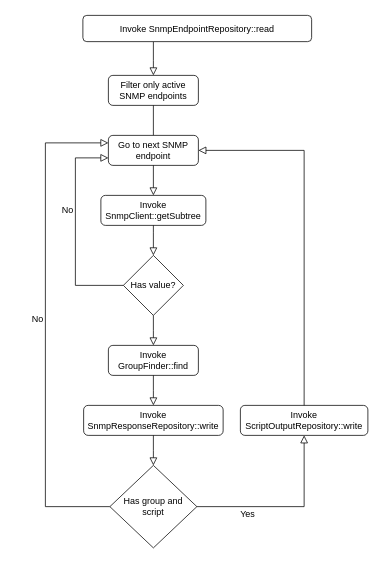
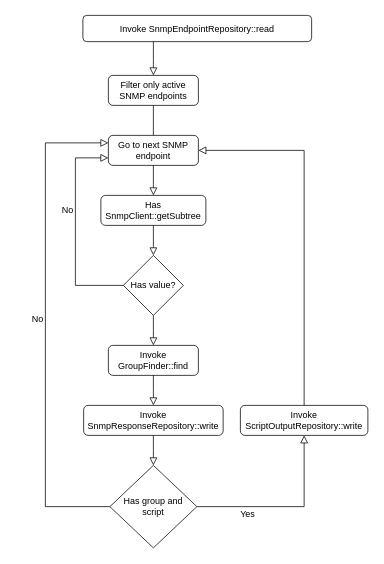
node "Invoke SnmpClient::getSubtree": label "Invoke SnmpClient::getSubtree" -> "Has SnmpClient::getSubtree"
